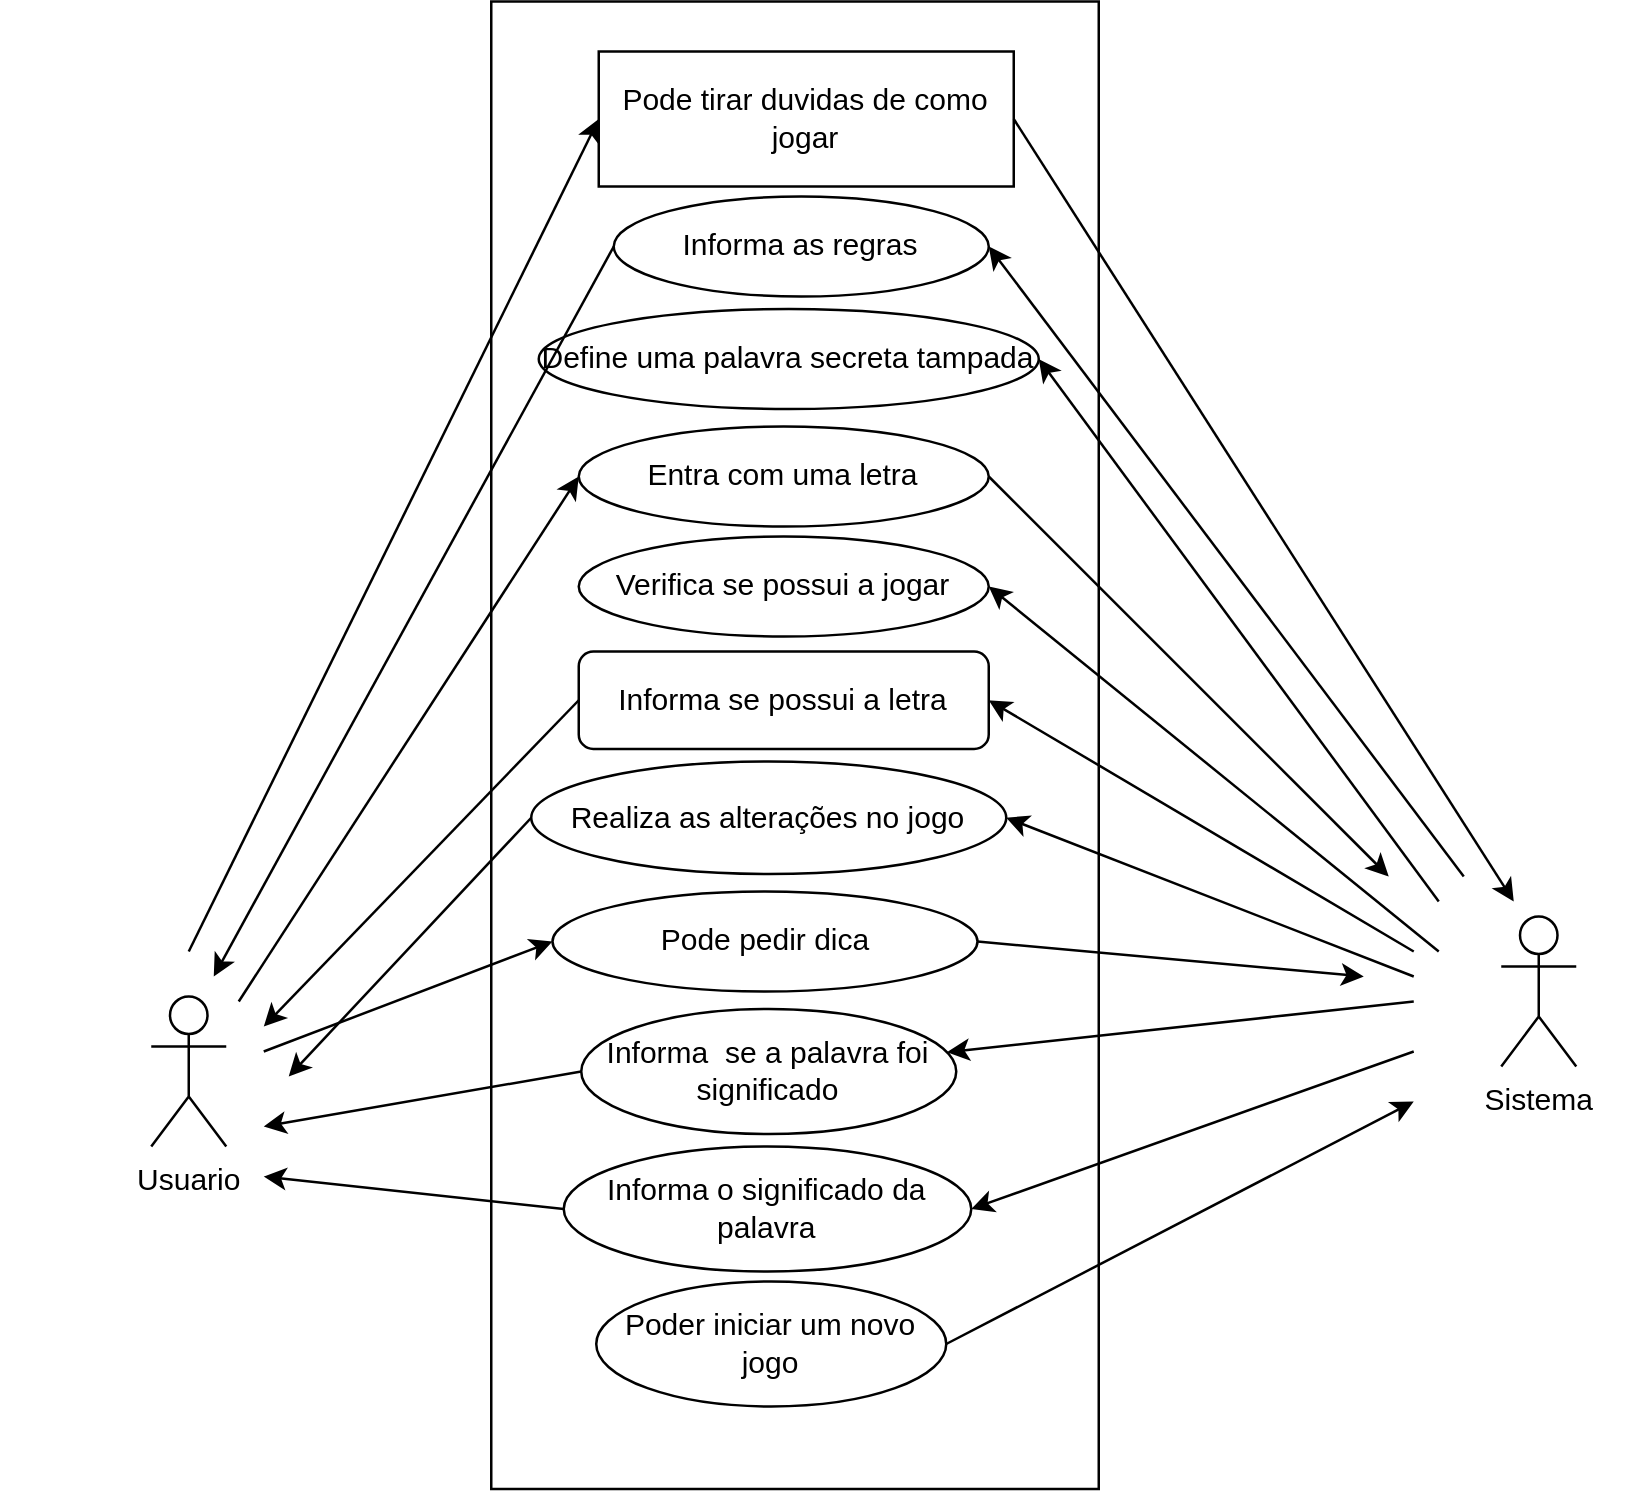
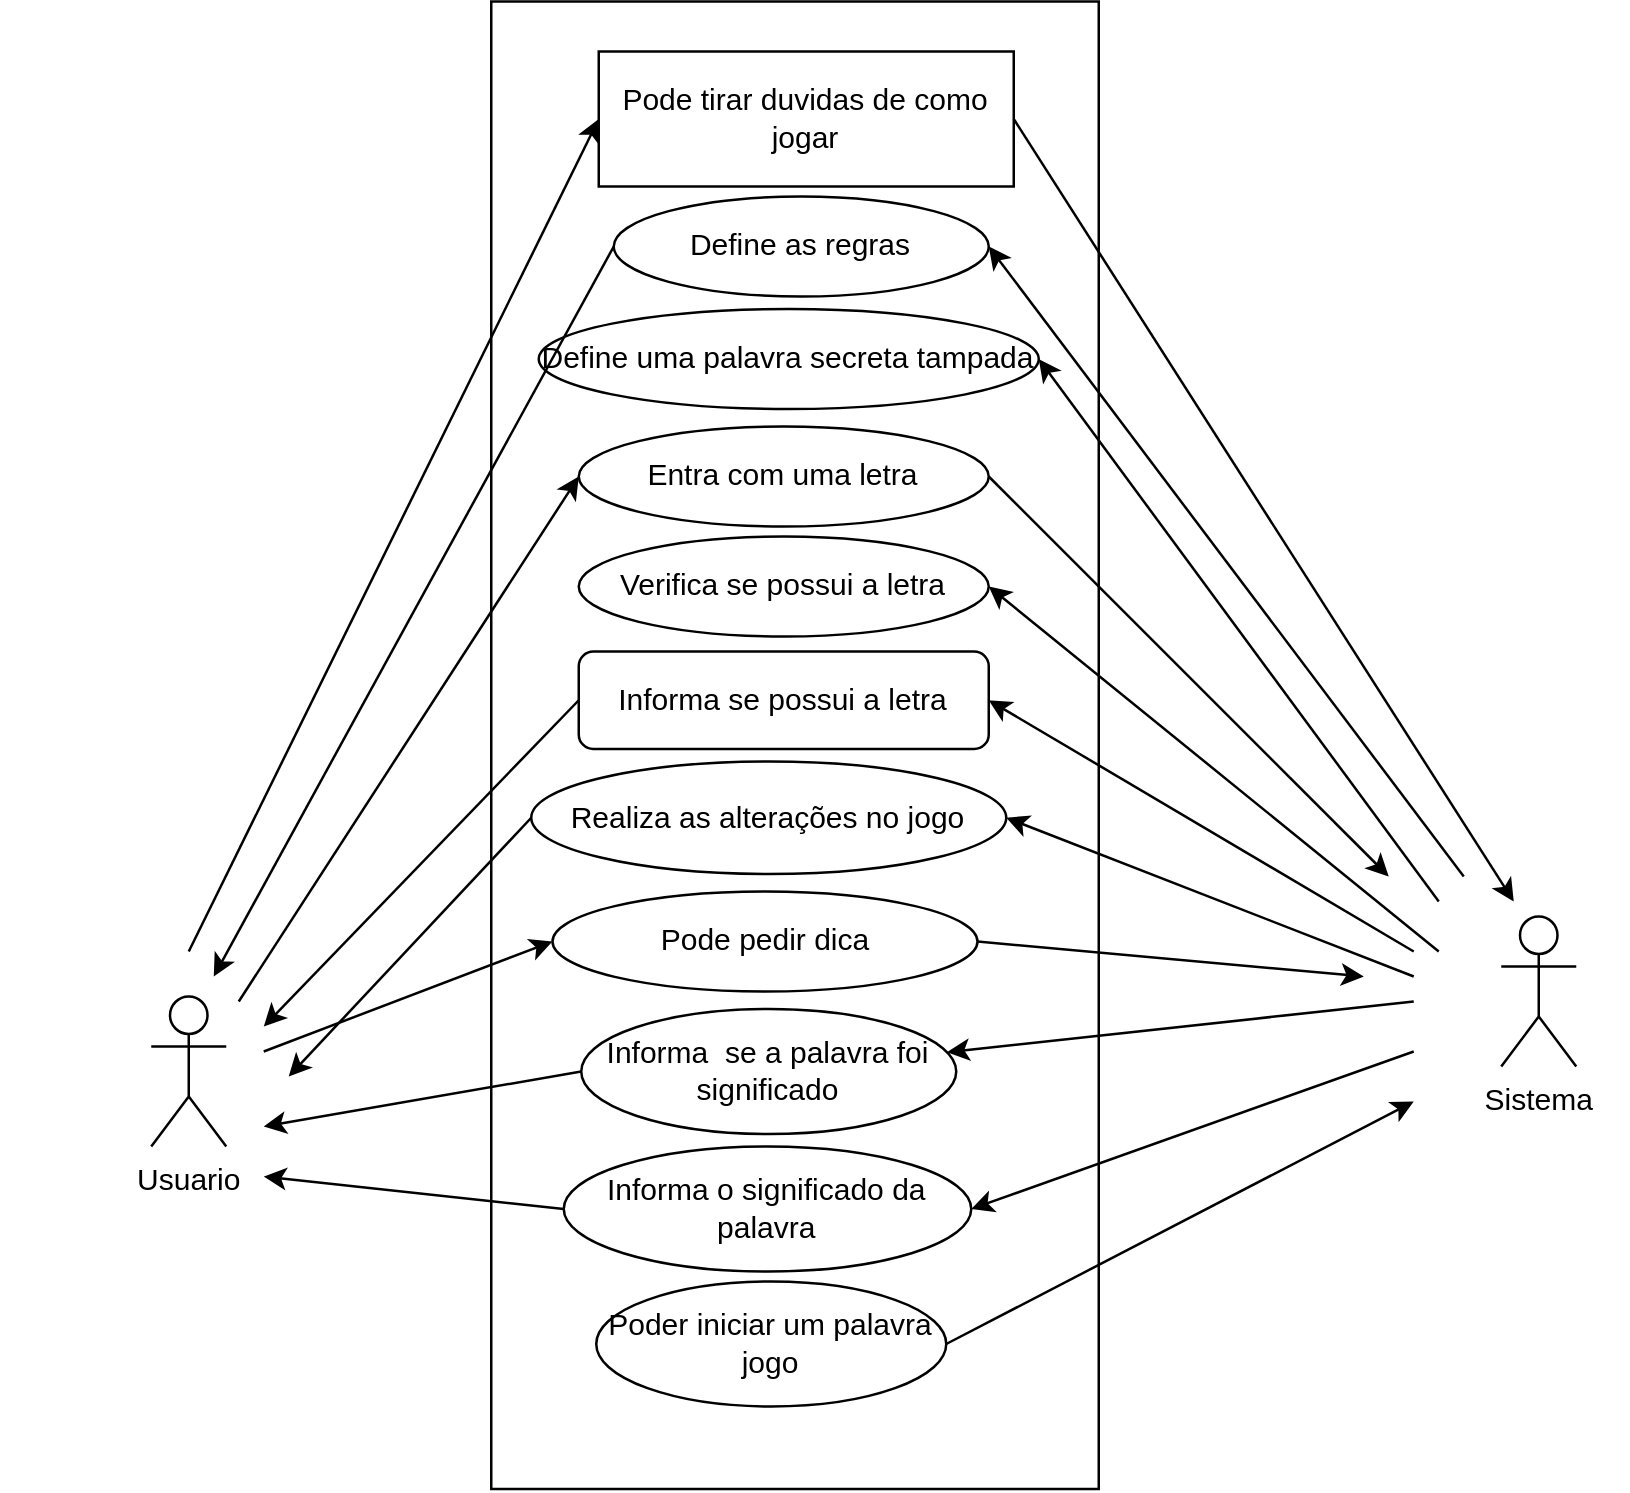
node "Informa as regras": label "Informa as regras" -> "Define as regras"
node "Verifica se possui a jogar": label "Verifica se possui a jogar" -> "Verifica se possui a letra"
node "Poder iniciar um novo jogo": label "Poder iniciar um novo jogo" -> "Poder iniciar um palavra jogo"
